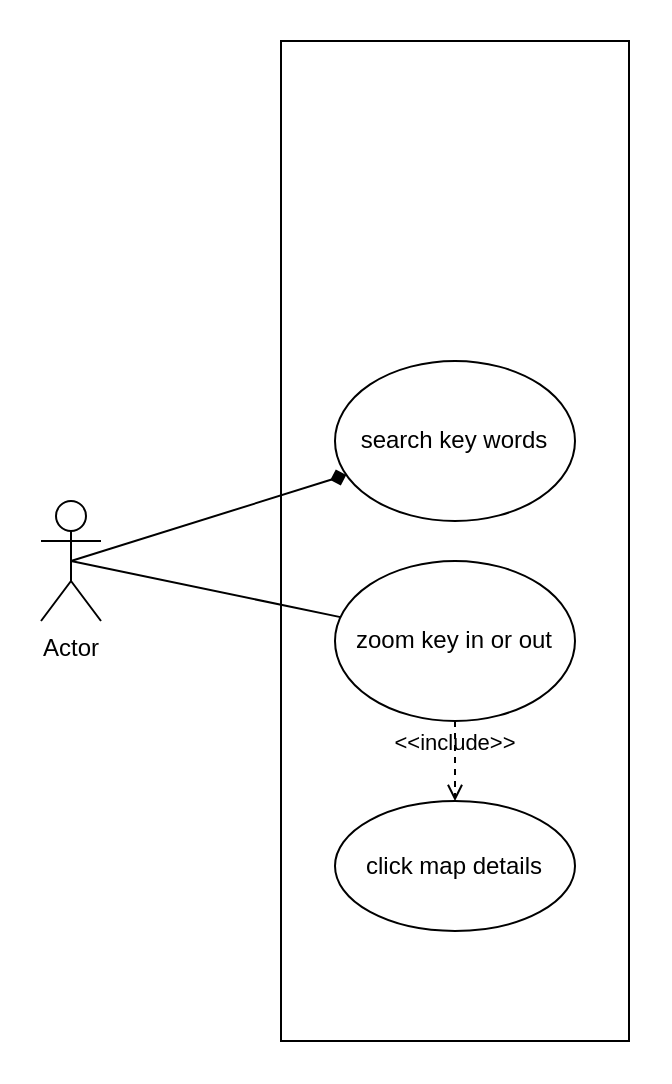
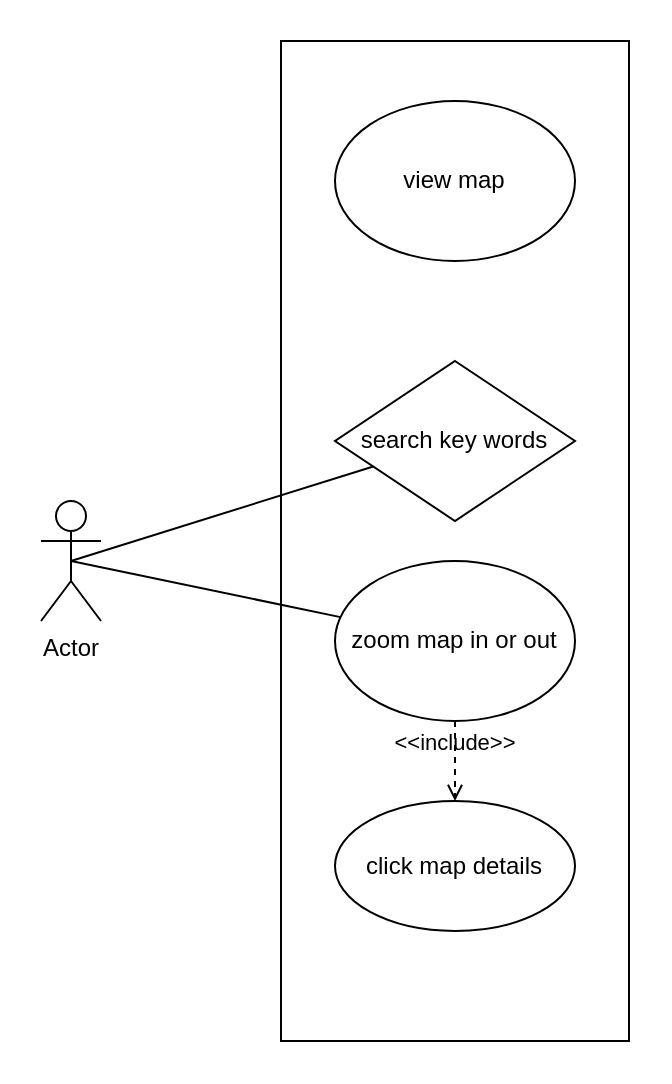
node "view map": added
node "search key words": shape ellipse -> diamond
edge "Actor" -> "search key words": arrowhead diamond -> none
node "zoom key in or out": label "zoom key in or out" -> "zoom map in or out"
